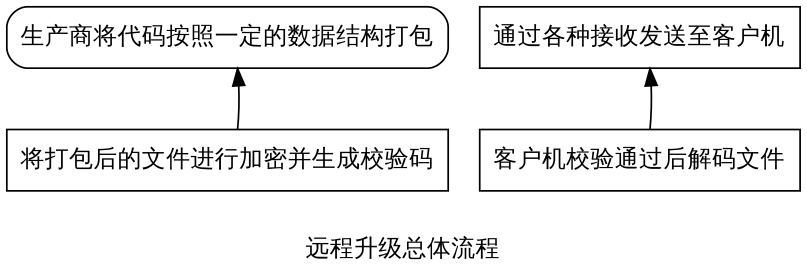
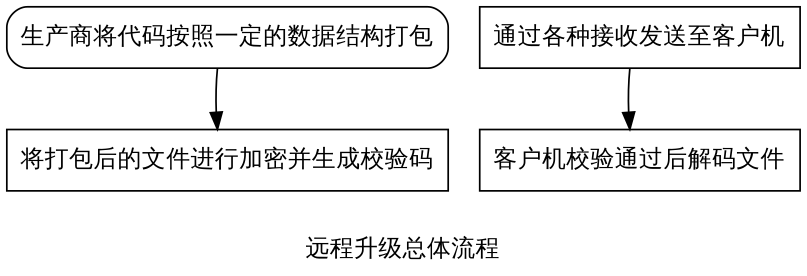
edge "将打包后的文件进行加密并生成校验码" -> "生产商将代码按照一定的数据结构打包": reversed
edge "客户机校验通过后解码文件" -> "通过各种接收发送至客户机": reversed
